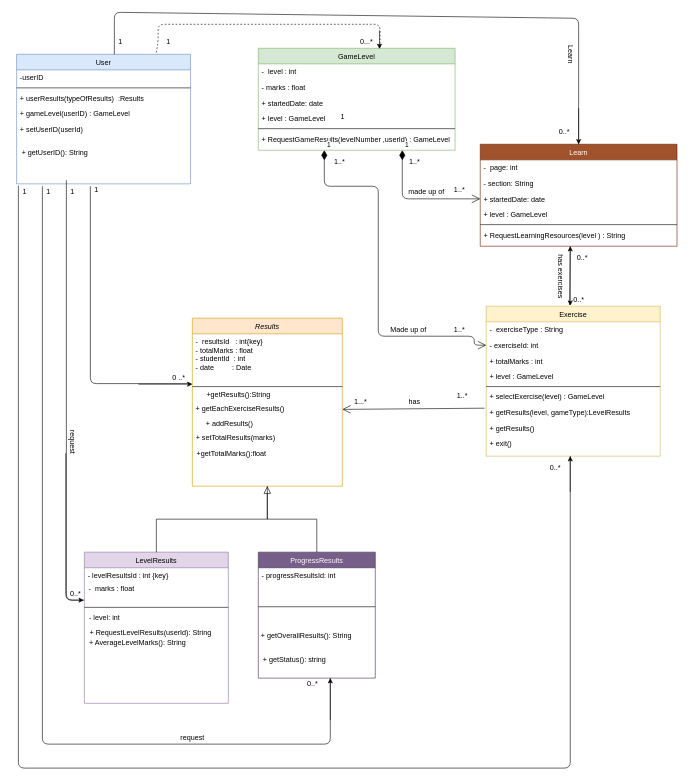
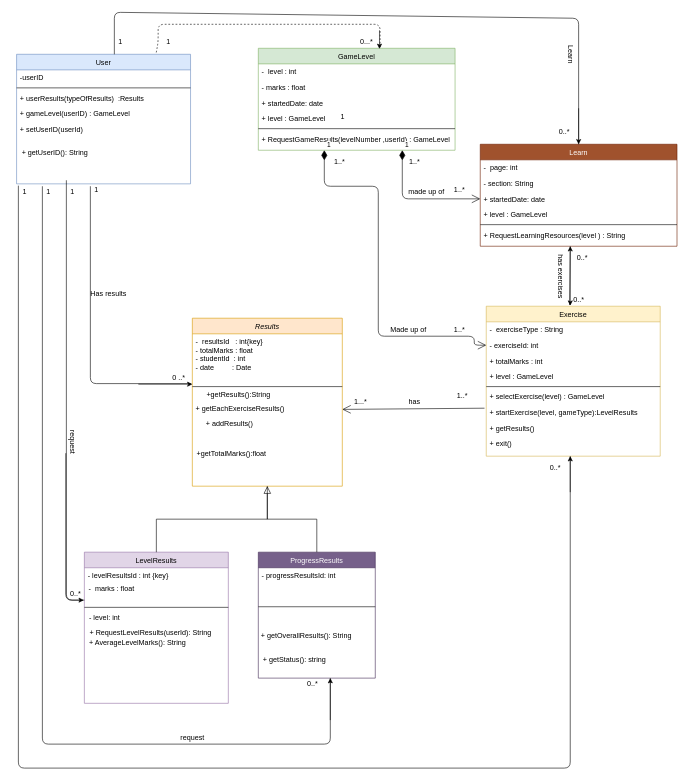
node "Has results": added
node "+ getResults(level, gameType):LevelResults": label "+ getResults(level, gameType):LevelResults" -> "+ startExercise(level, gameType):LevelResults"
node "+ setTotalResults(marks)": removed
